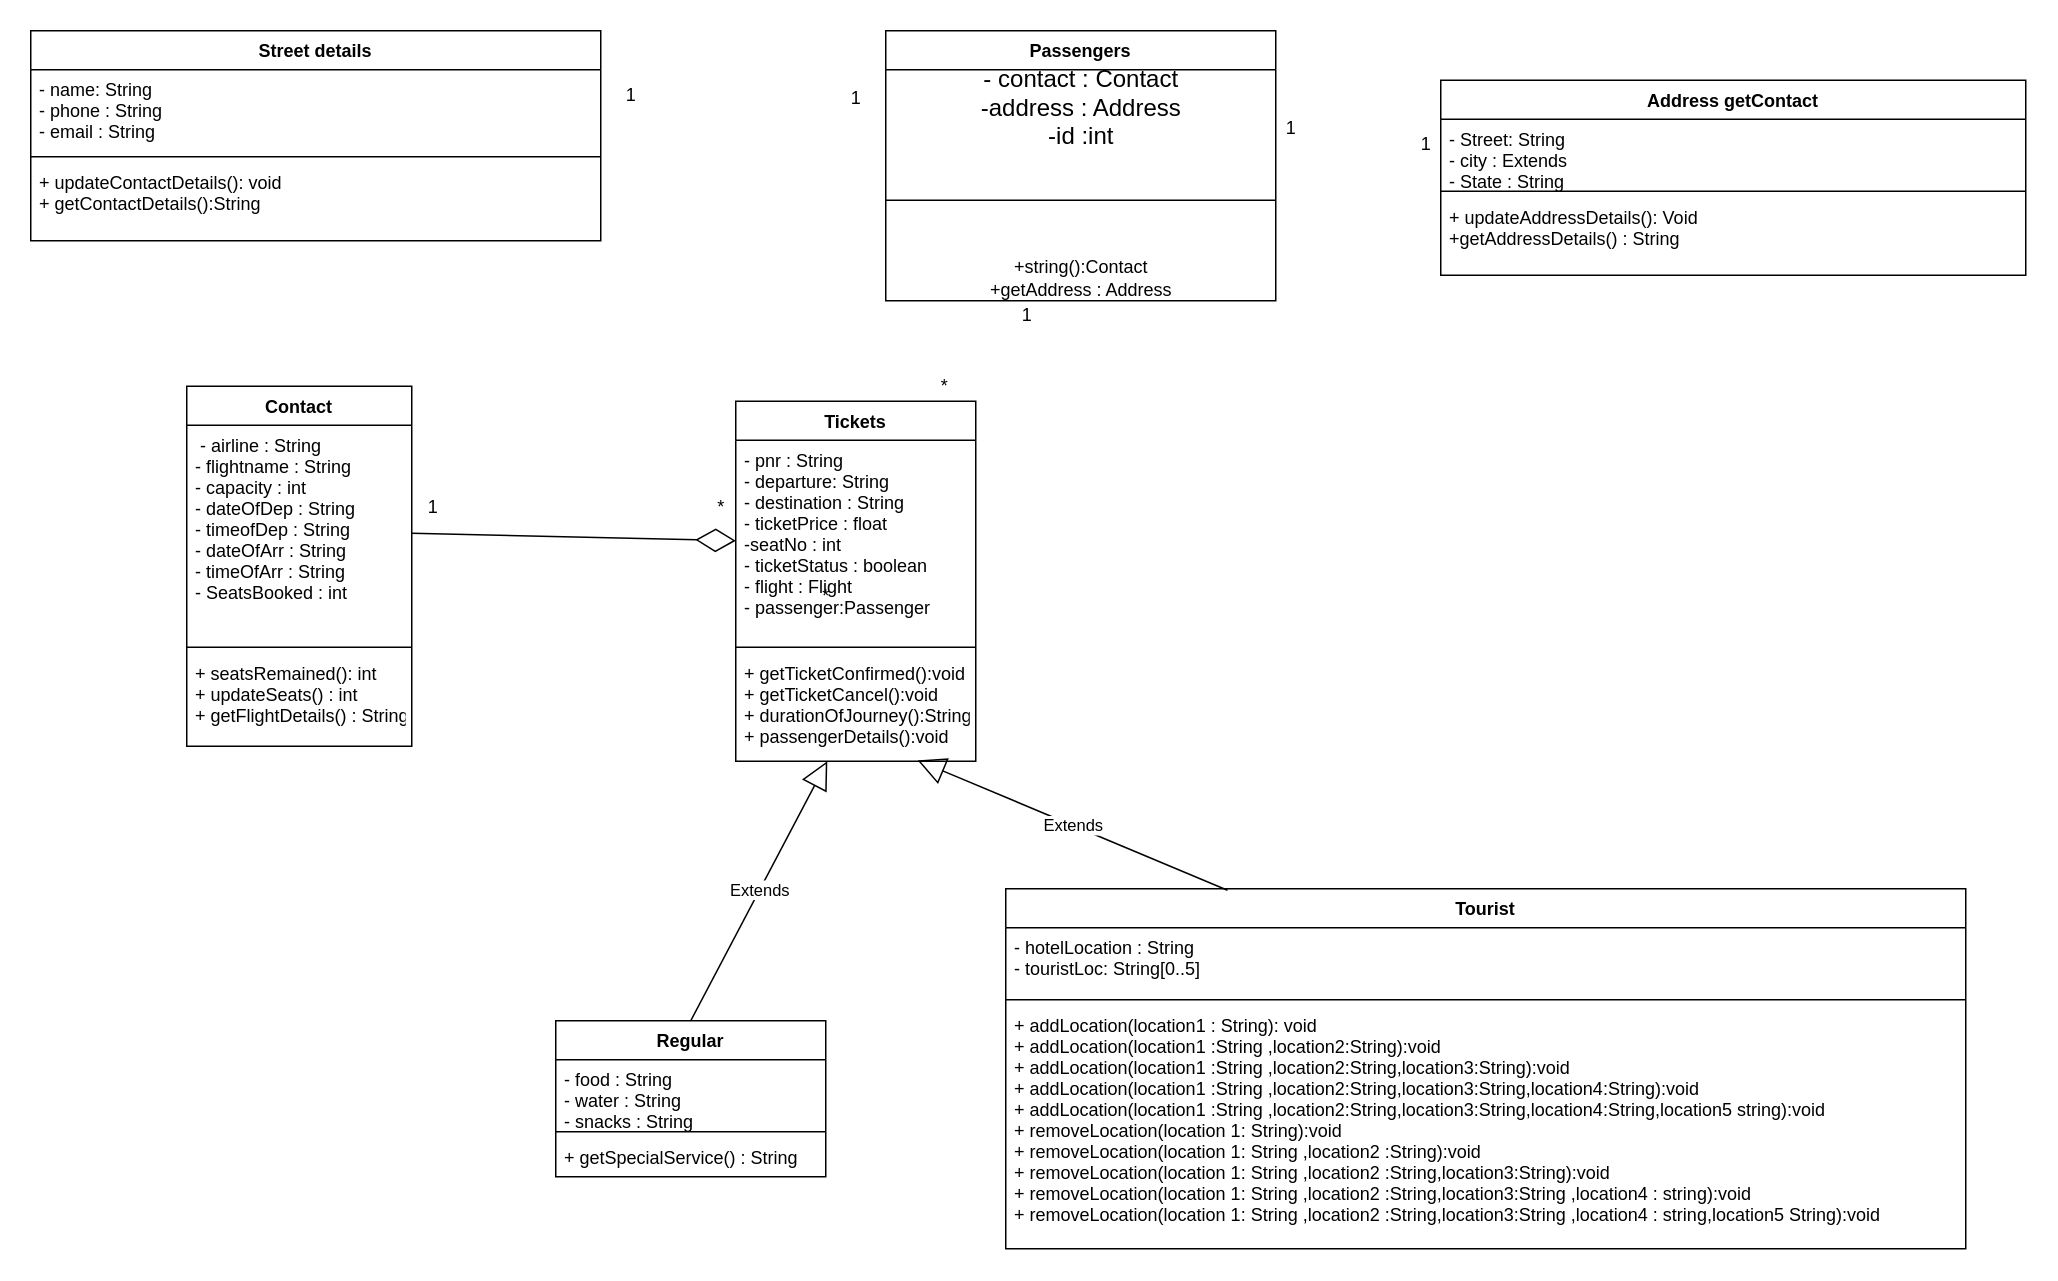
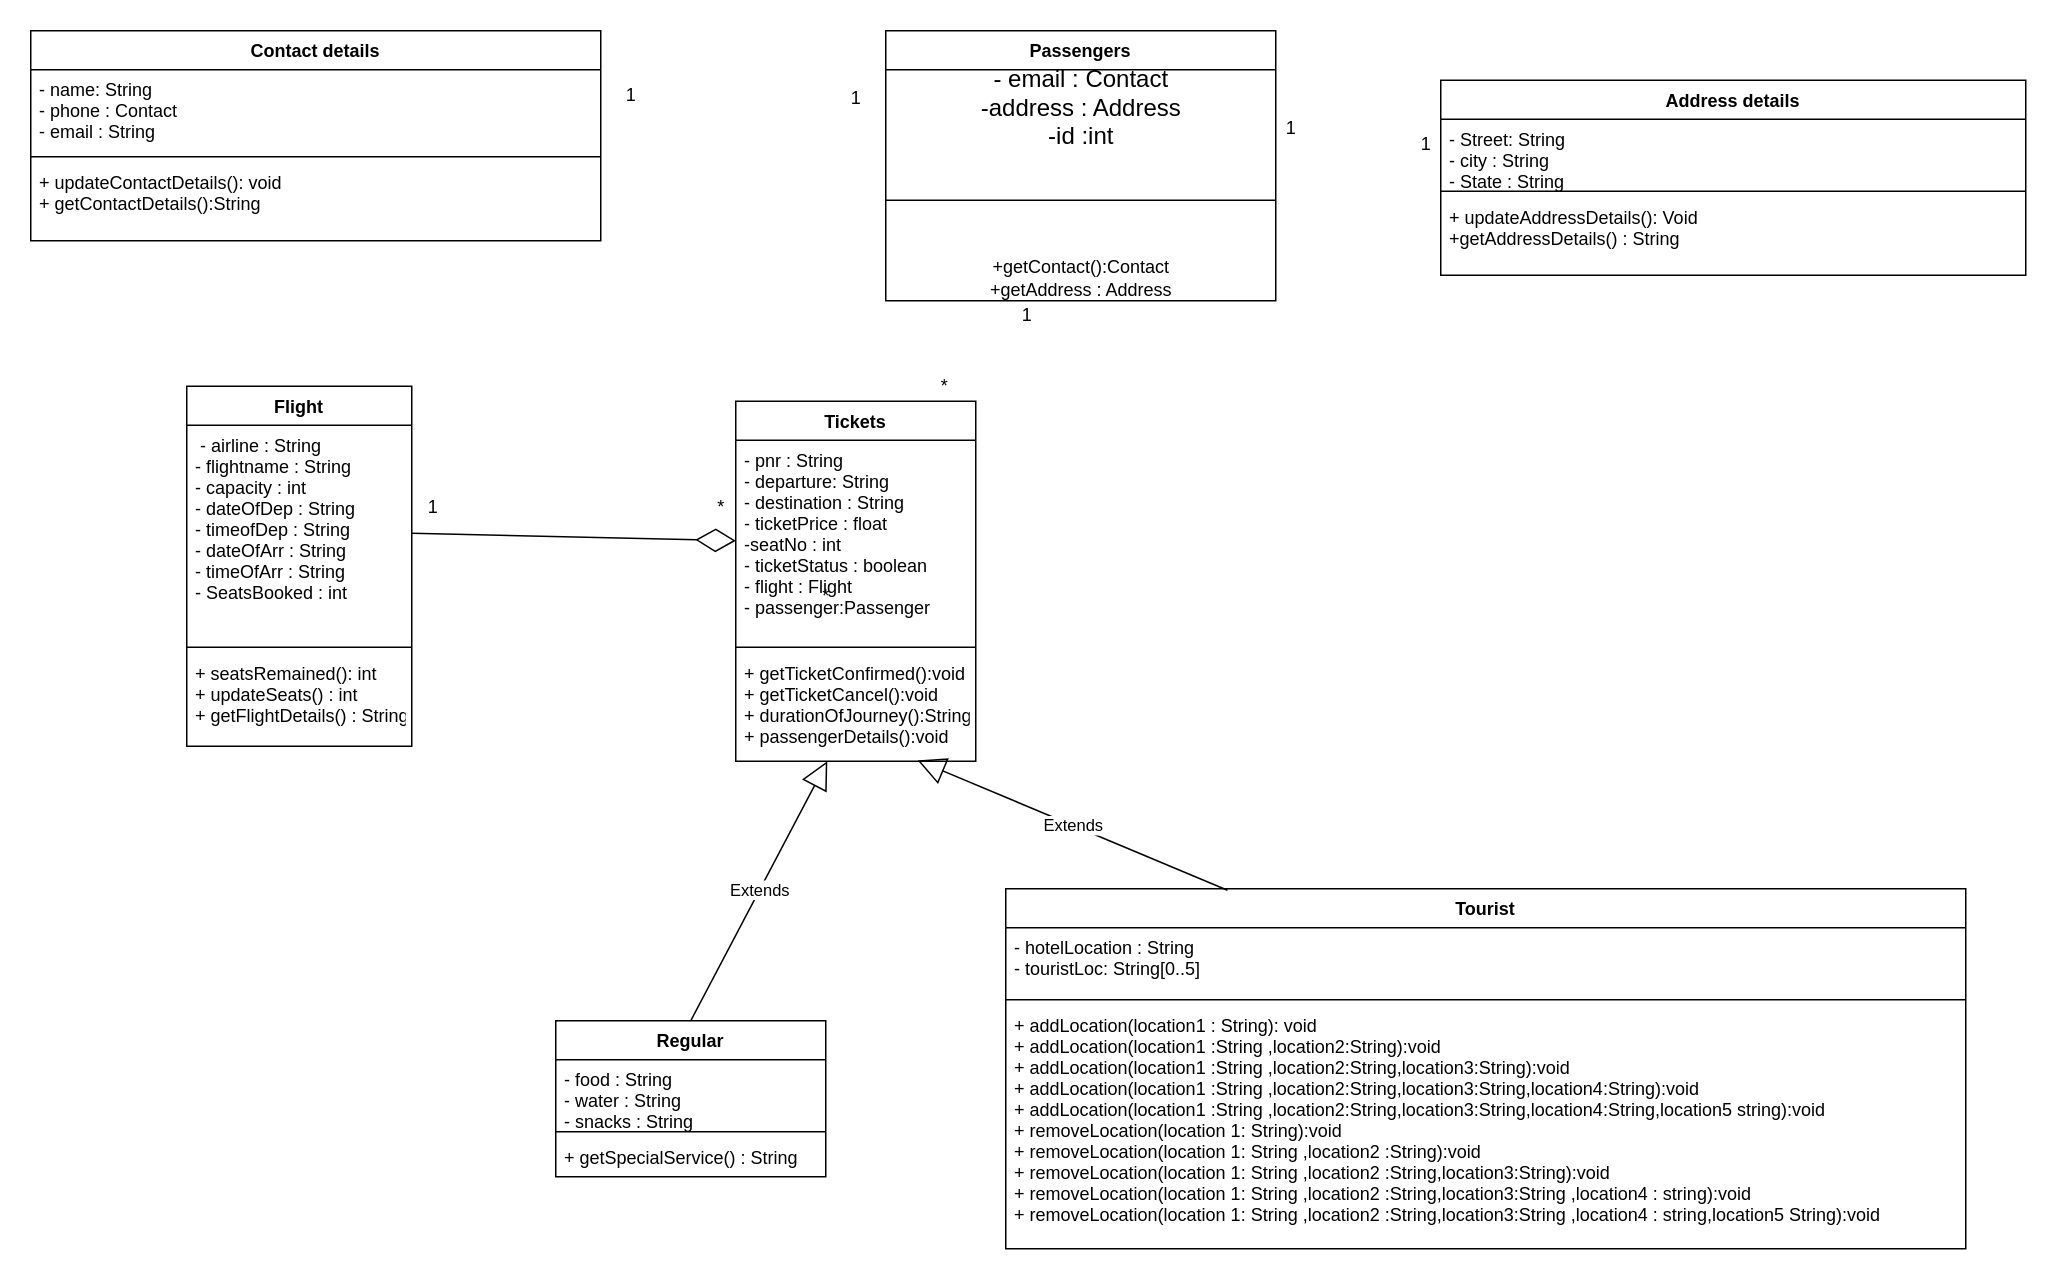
node "Street details": label "Street details" -> "Contact details"
node "- name: String - phone : String - email : String": label "- name: String - phone : String - email : String" -> "- name: String - phone : Contact - email : String"
node "Address getContact": label "Address getContact" -> "Address details"
node "- contact : Contact -address : Address -id :int": label "- contact : Contact -address : Address -id :int" -> "- email : Contact -address : Address -id :int"
node "- Street: String - city : Extends - State : String": label "- Street: String - city : Extends - State : String" -> "- Street: String - city : String - State : String"
node "+string():Contact +getAddress : Address": label "+string():Contact +getAddress : Address" -> "+getContact():Contact +getAddress : Address"
node "Contact": label "Contact" -> "Flight"
